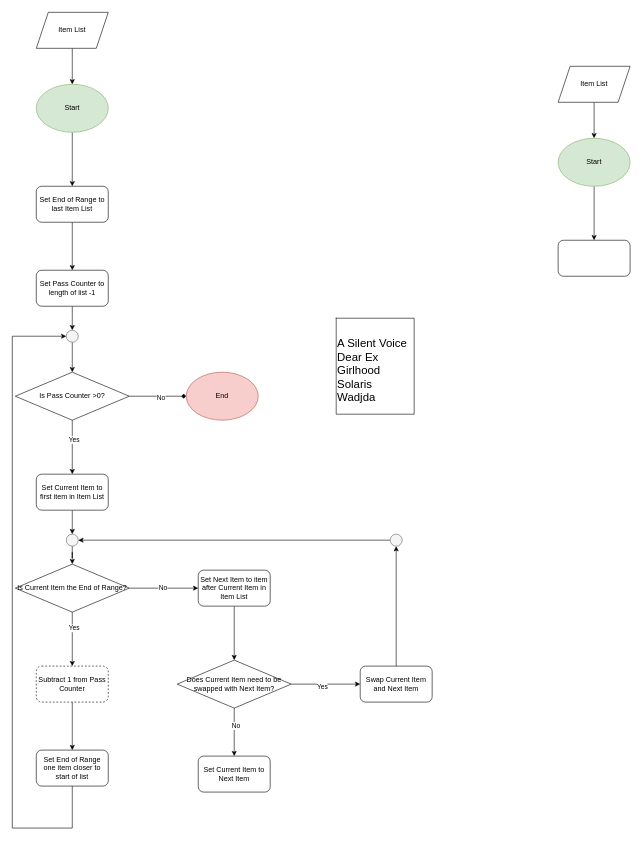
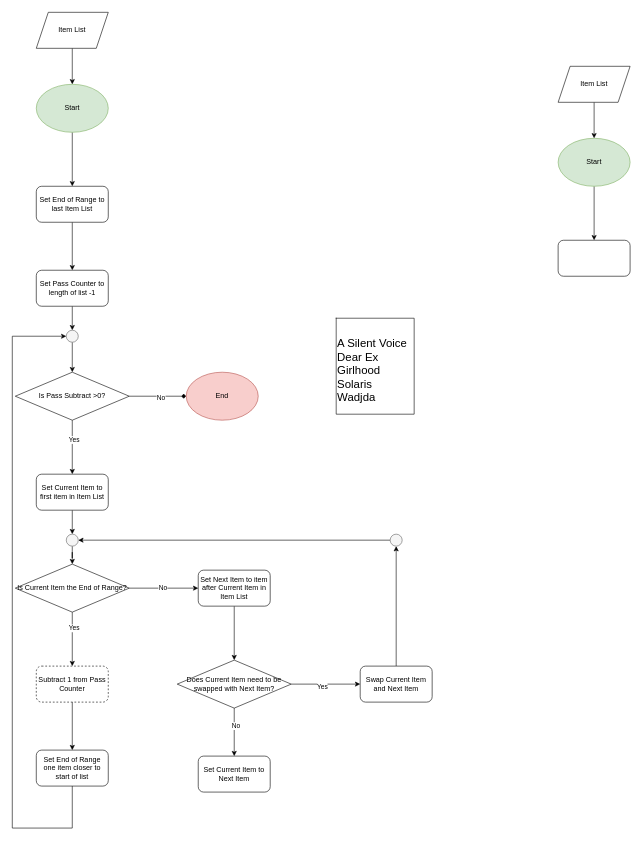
node "Is Pass Counter >0?": label "Is Pass Counter >0?" -> "Is Pass Subtract >0?"
